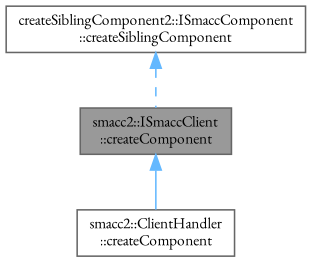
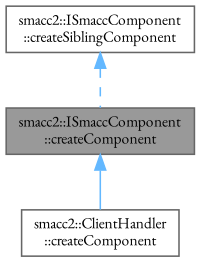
node "createSiblingComponent2::ISmaccComponent ::createSiblingComponent": label "createSiblingComponent2::ISmaccComponent ::createSiblingComponent" -> "smacc2::ISmaccComponent ::createSiblingComponent"
node "smacc2::ISmaccClient ::createComponent": label "smacc2::ISmaccClient ::createComponent" -> "smacc2::ISmaccComponent ::createComponent"
